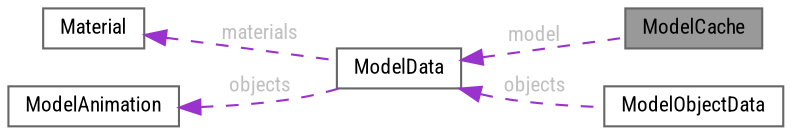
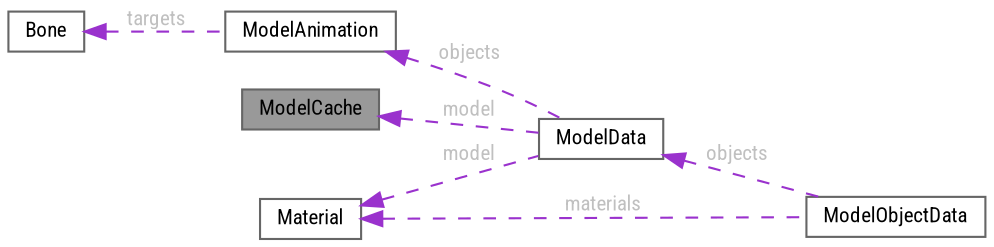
node "Bone": added
edge "ModelData" -> "Material": label " materials" -> " model"
edge "ModelCache" -> "ModelData": reversed
edge "ModelObjectData" -> "Material": added, label "materials"
